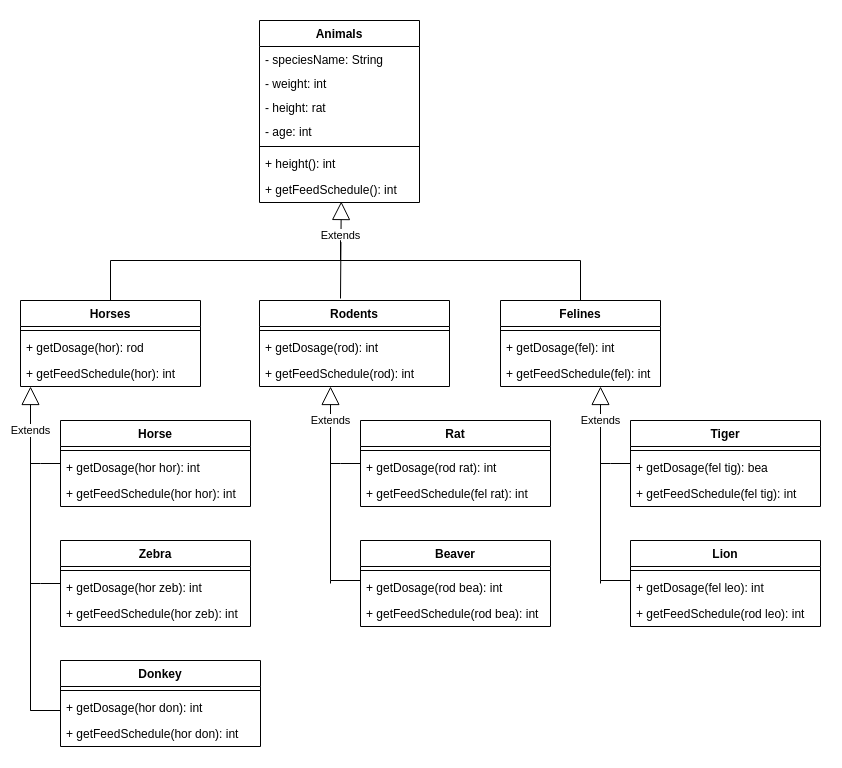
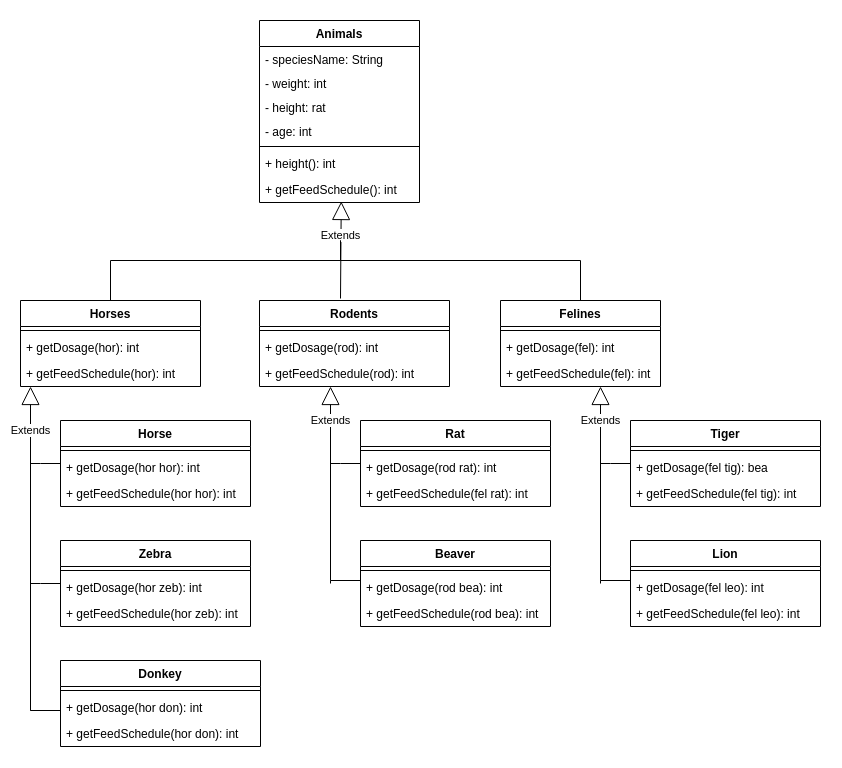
node "+ getDosage(hor): rod": label "+ getDosage(hor): rod" -> "+ getDosage(hor): int"
node "+ getFeedSchedule(rod leo): int": label "+ getFeedSchedule(rod leo): int" -> "+ getFeedSchedule(fel leo): int"
